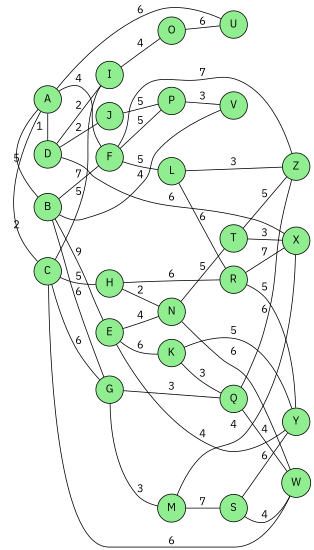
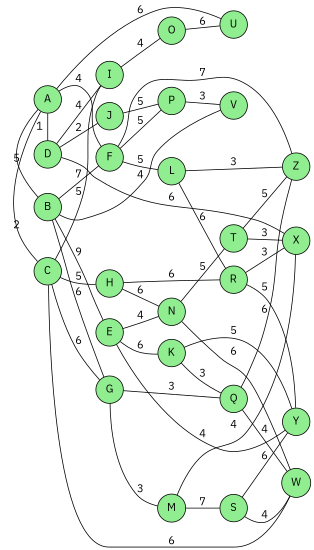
edge "I" -- "D": label "2" -> "4"
edge "X" -- "R": label "7" -> "3"
edge "H" -- "N": label "2" -> "6"
